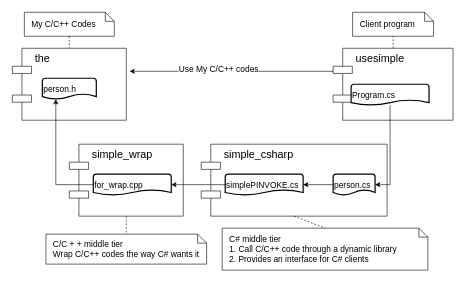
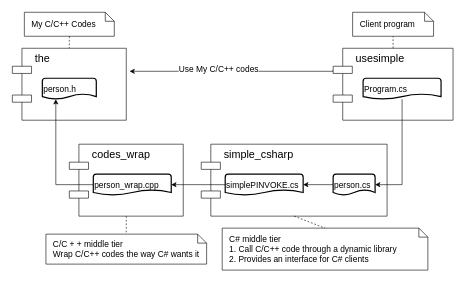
node "Program.cs": moved (390, 95) -> (402, 89)
node "simple_wrap": label "simple_wrap" -> "codes_wrap"
node "for_wrap.cpp": label "for_wrap.cpp" -> "person_wrap.cpp"
